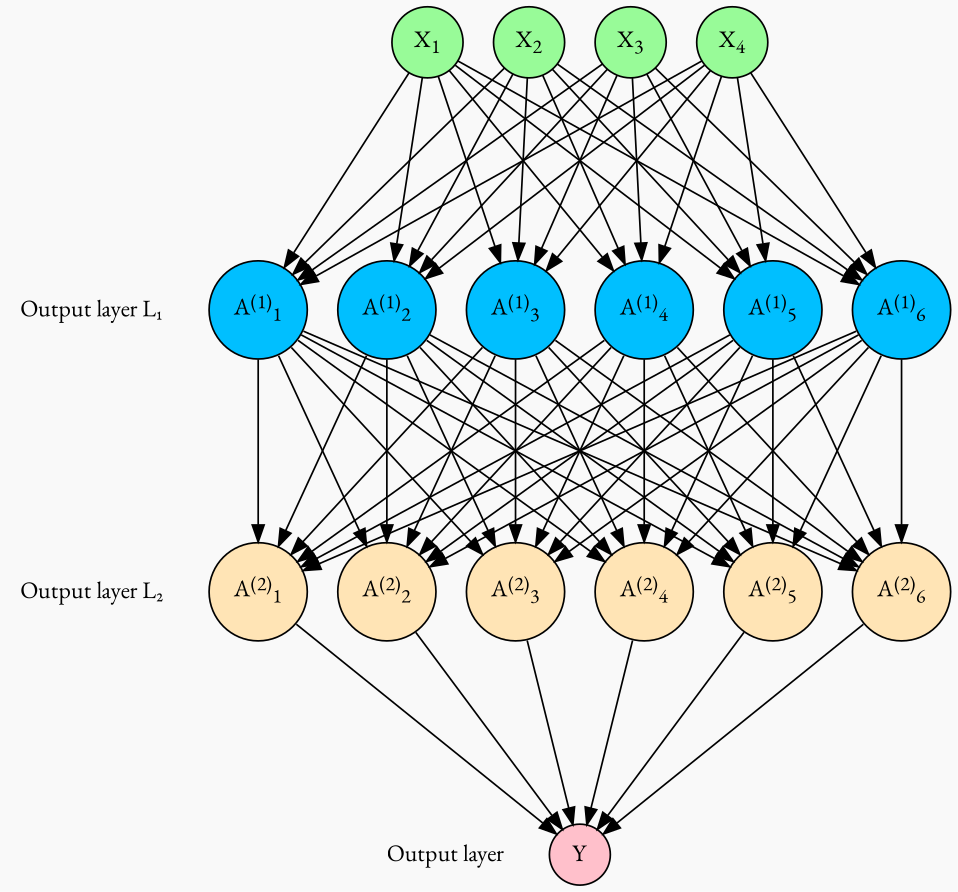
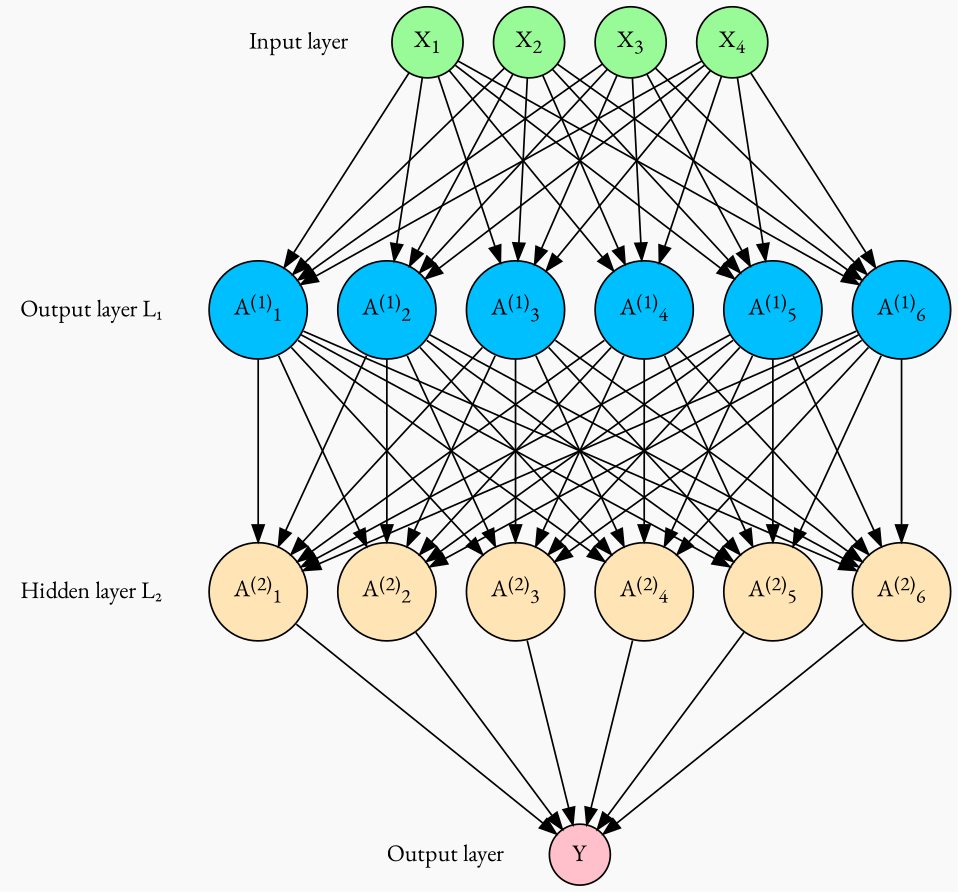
node "Input layer": added
node "Output layer L₂": label "Output layer L₂" -> "Hidden layer L₂"
